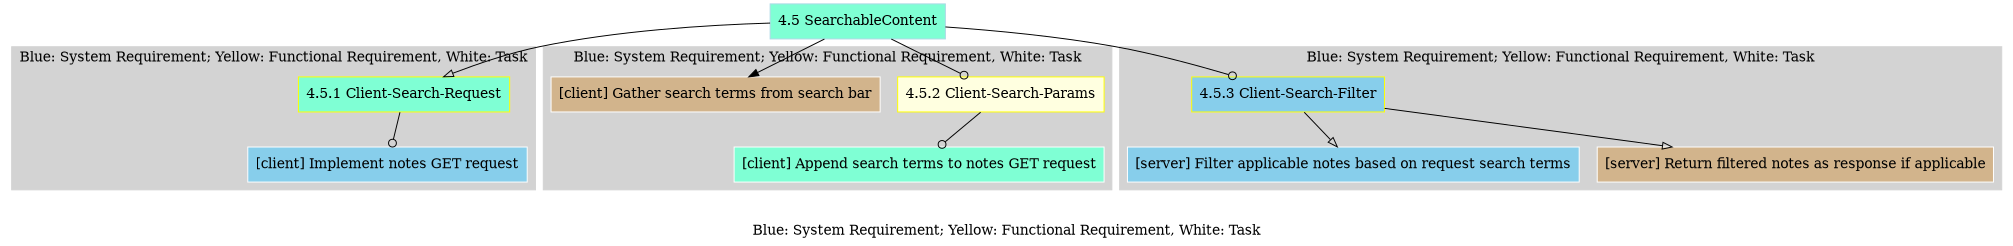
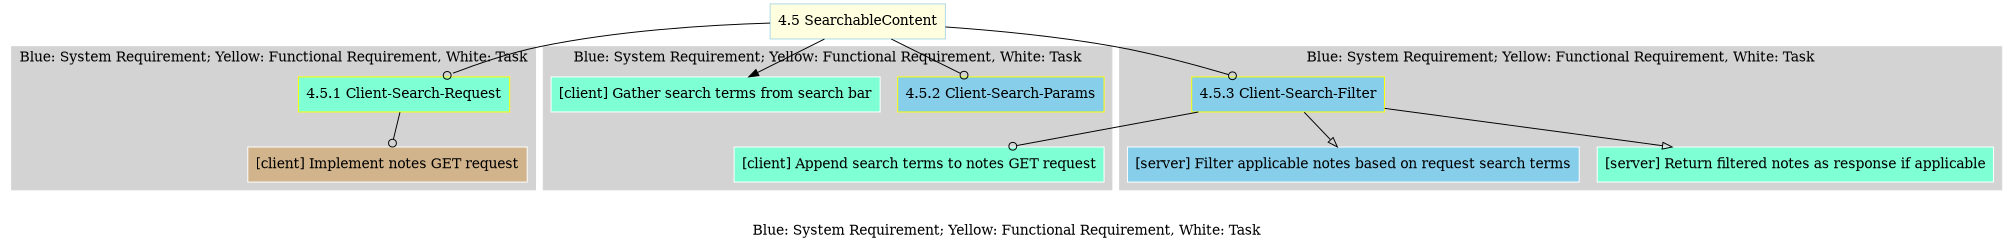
node "4.5 SearchableContent": fillcolor aquamarine -> lightyellow
edge "4.5 SearchableContent" -> "4.5.1 Client-Search-Request": arrowhead onormal -> odot
node "[client] Gather search terms from search bar": fillcolor tan -> aquamarine
node "4.5.2 Client-Search-Params": fillcolor lightyellow -> skyblue
edge "4.5.2 Client-Search-Params" -> "[client] Append search terms to notes GET request": now "4.5.3 Client-Search-Filter" -> "[client] Append search terms to notes GET request"
node "[client] Implement notes GET request": fillcolor skyblue -> tan
node "[server] Return filtered notes as response if applicable": fillcolor tan -> aquamarine
